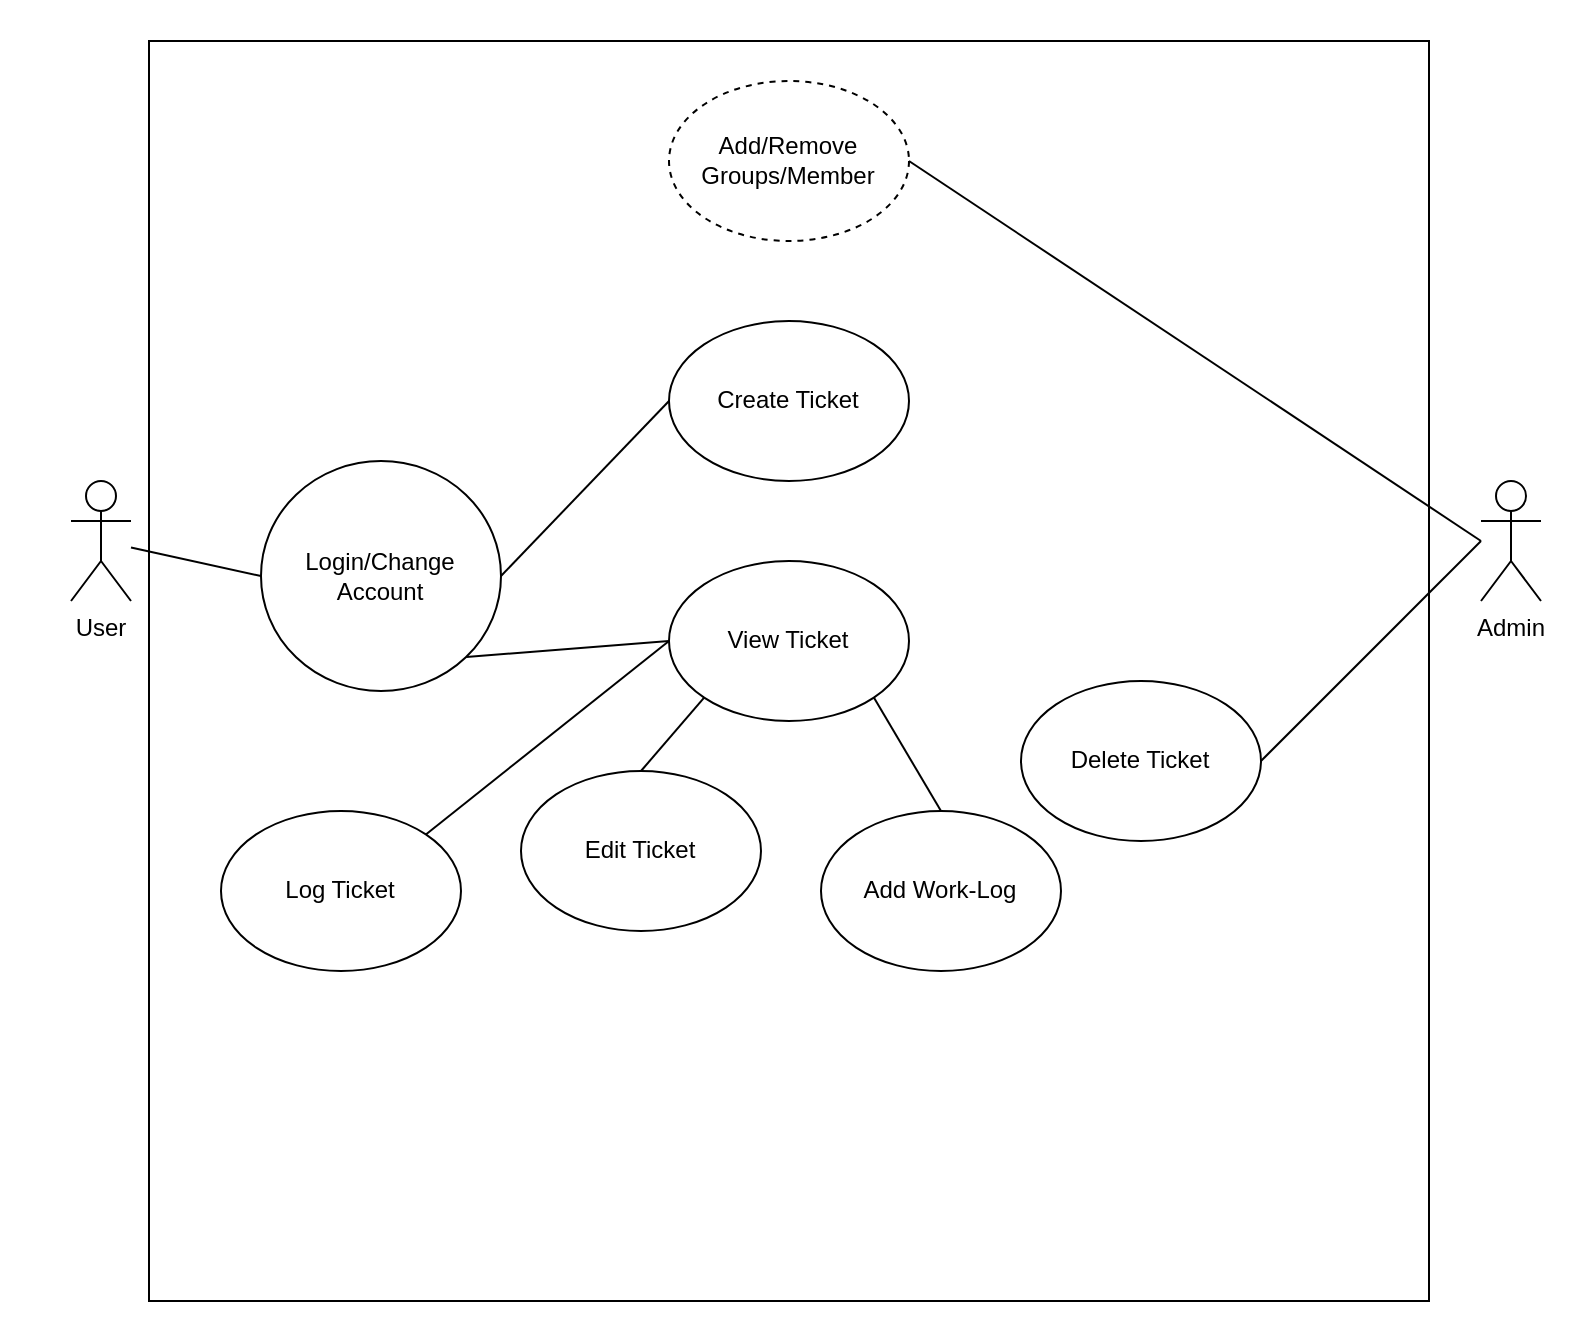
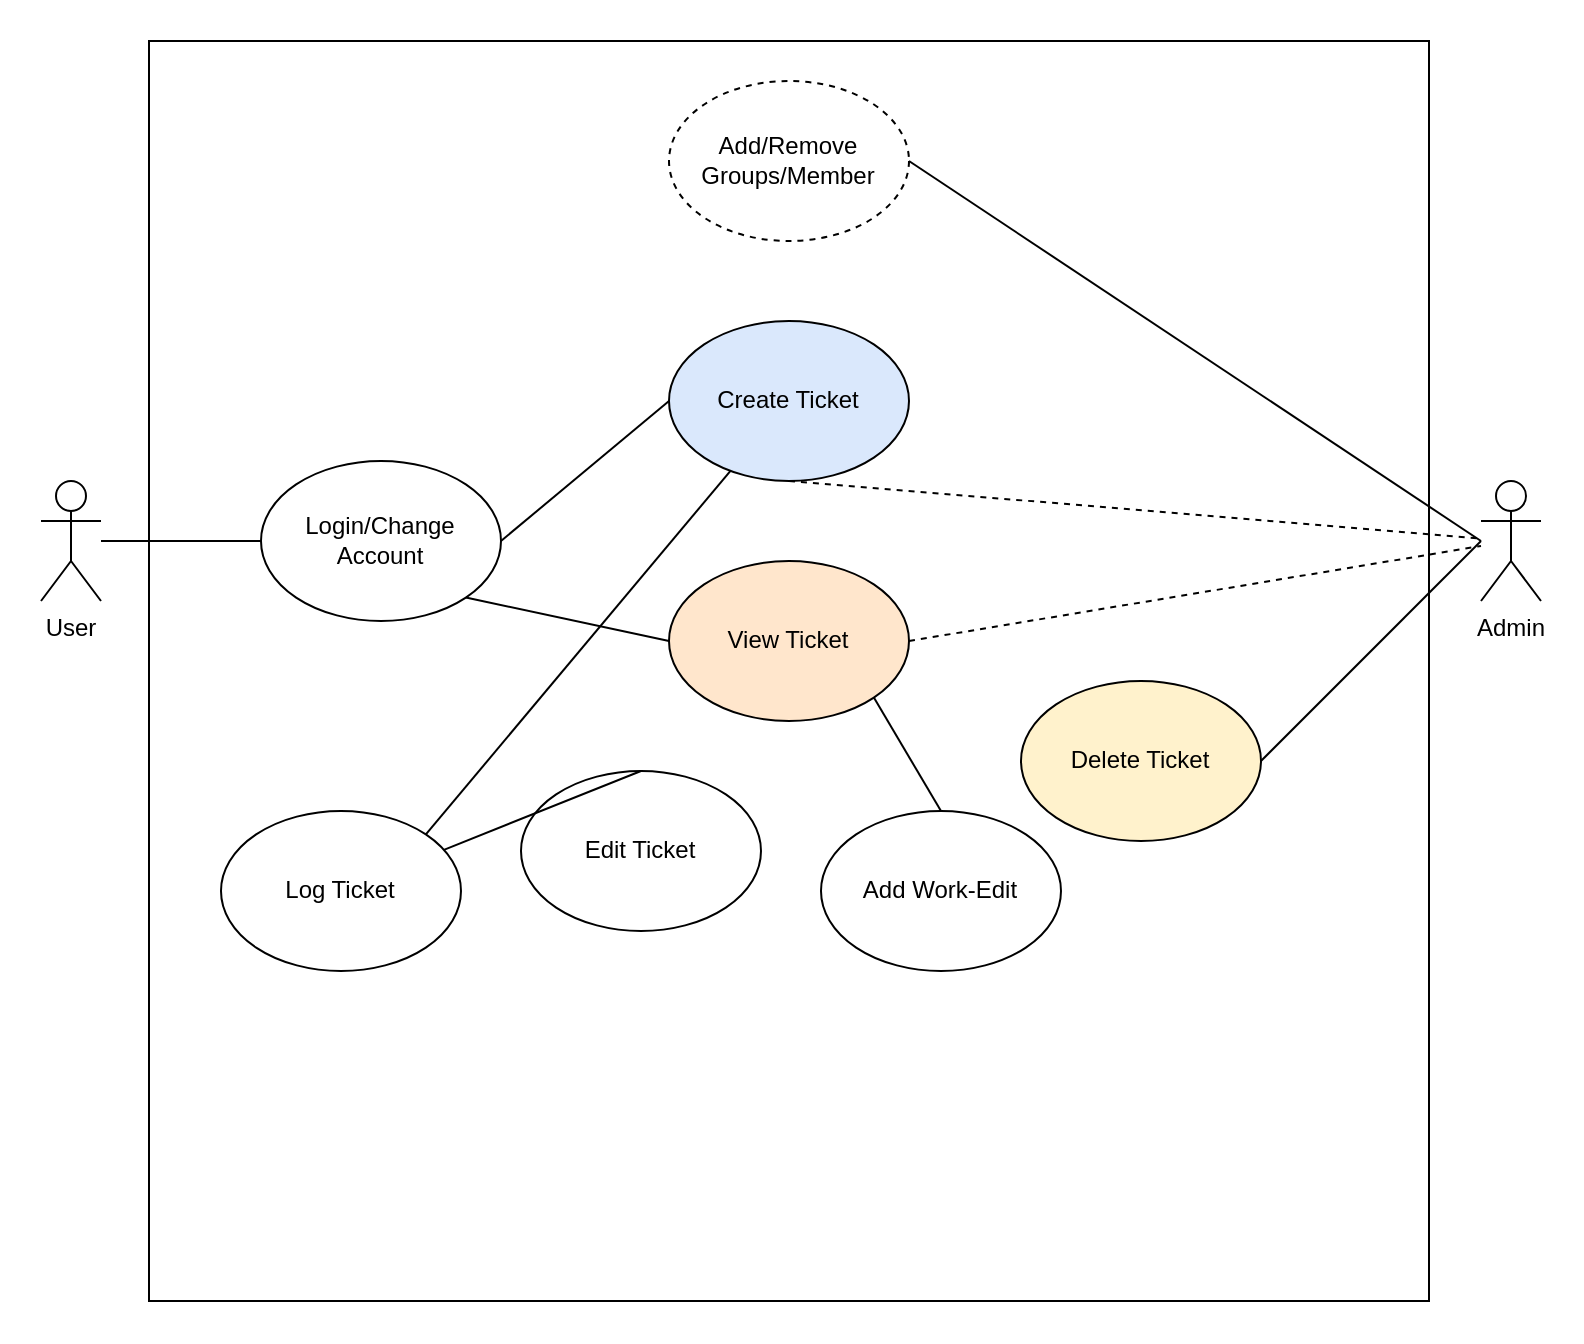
node "Create Ticket": fillcolor #ffffff -> #dae8fc
edge "Create Ticket" -- "Admin": added
node "User": moved (101, 541) -> (71, 541)
node "Login/Change Account": size 240x230 -> 240x160
edge "Admin" -- "View Ticket": added
node "View Ticket": fillcolor #ffffff -> #ffe6cc
edge "View Ticket" -- "Edit Ticket": now "Log Ticket" -- "Edit Ticket"
edge "View Ticket" -- "Log Ticket": now "Create Ticket" -- "Log Ticket"
node "Delete Ticket": fillcolor #ffffff -> #fff2cc
node "Add Work-Log": label "Add Work-Log" -> "Add Work-Edit"
